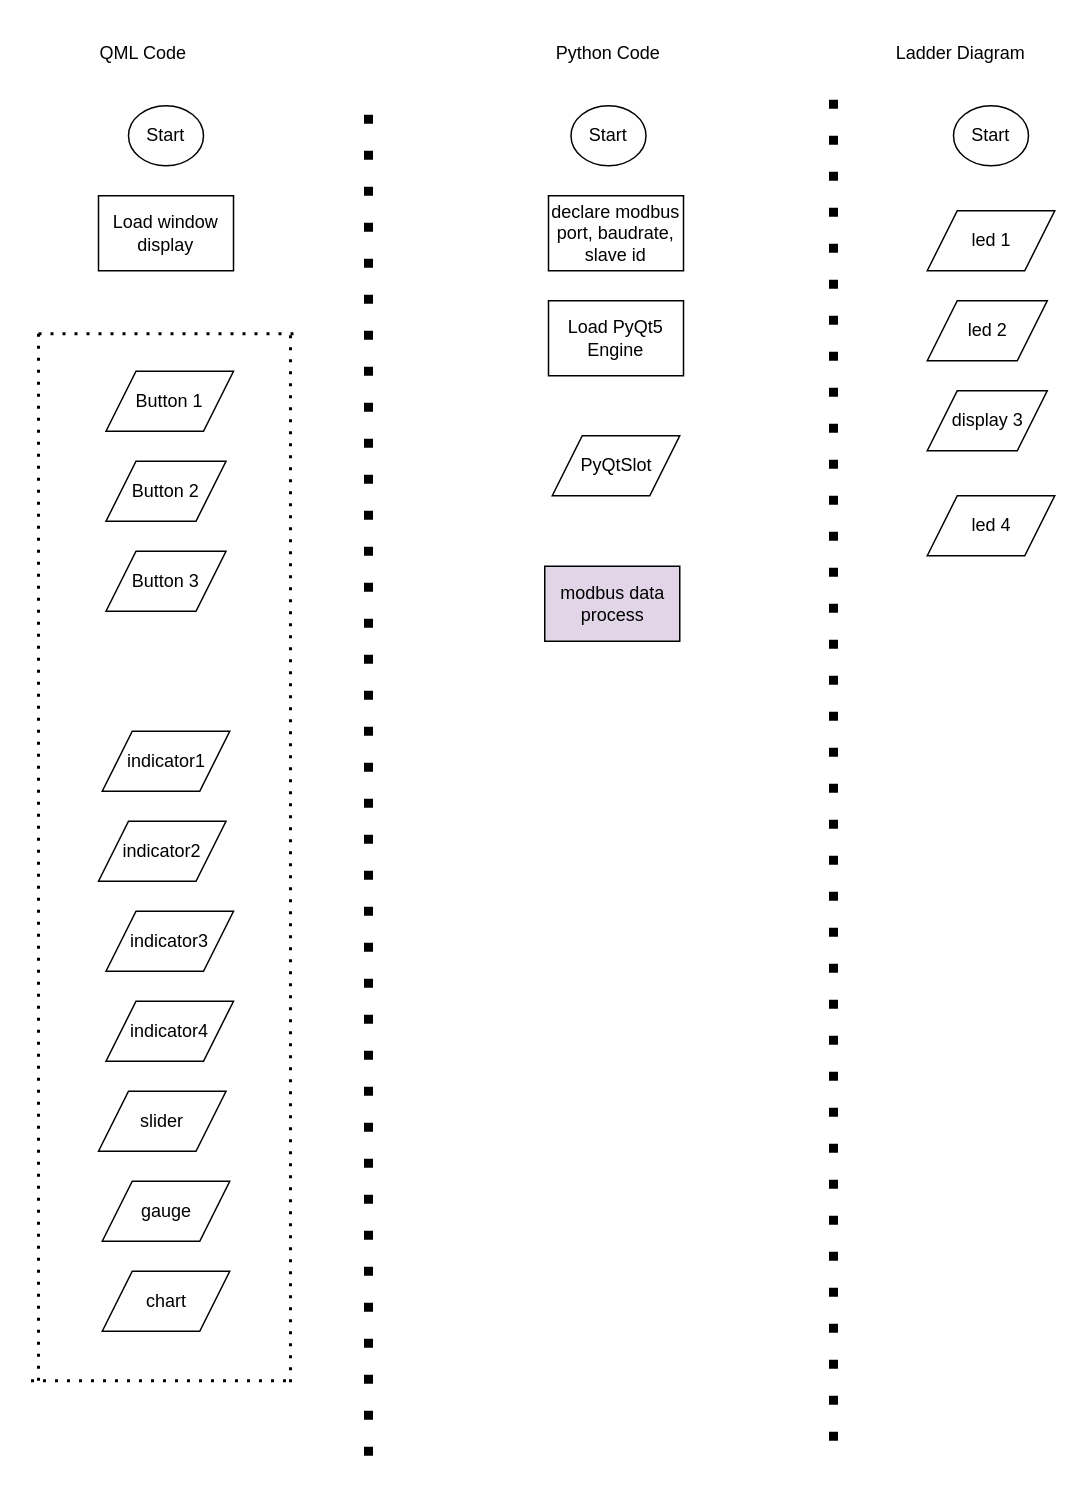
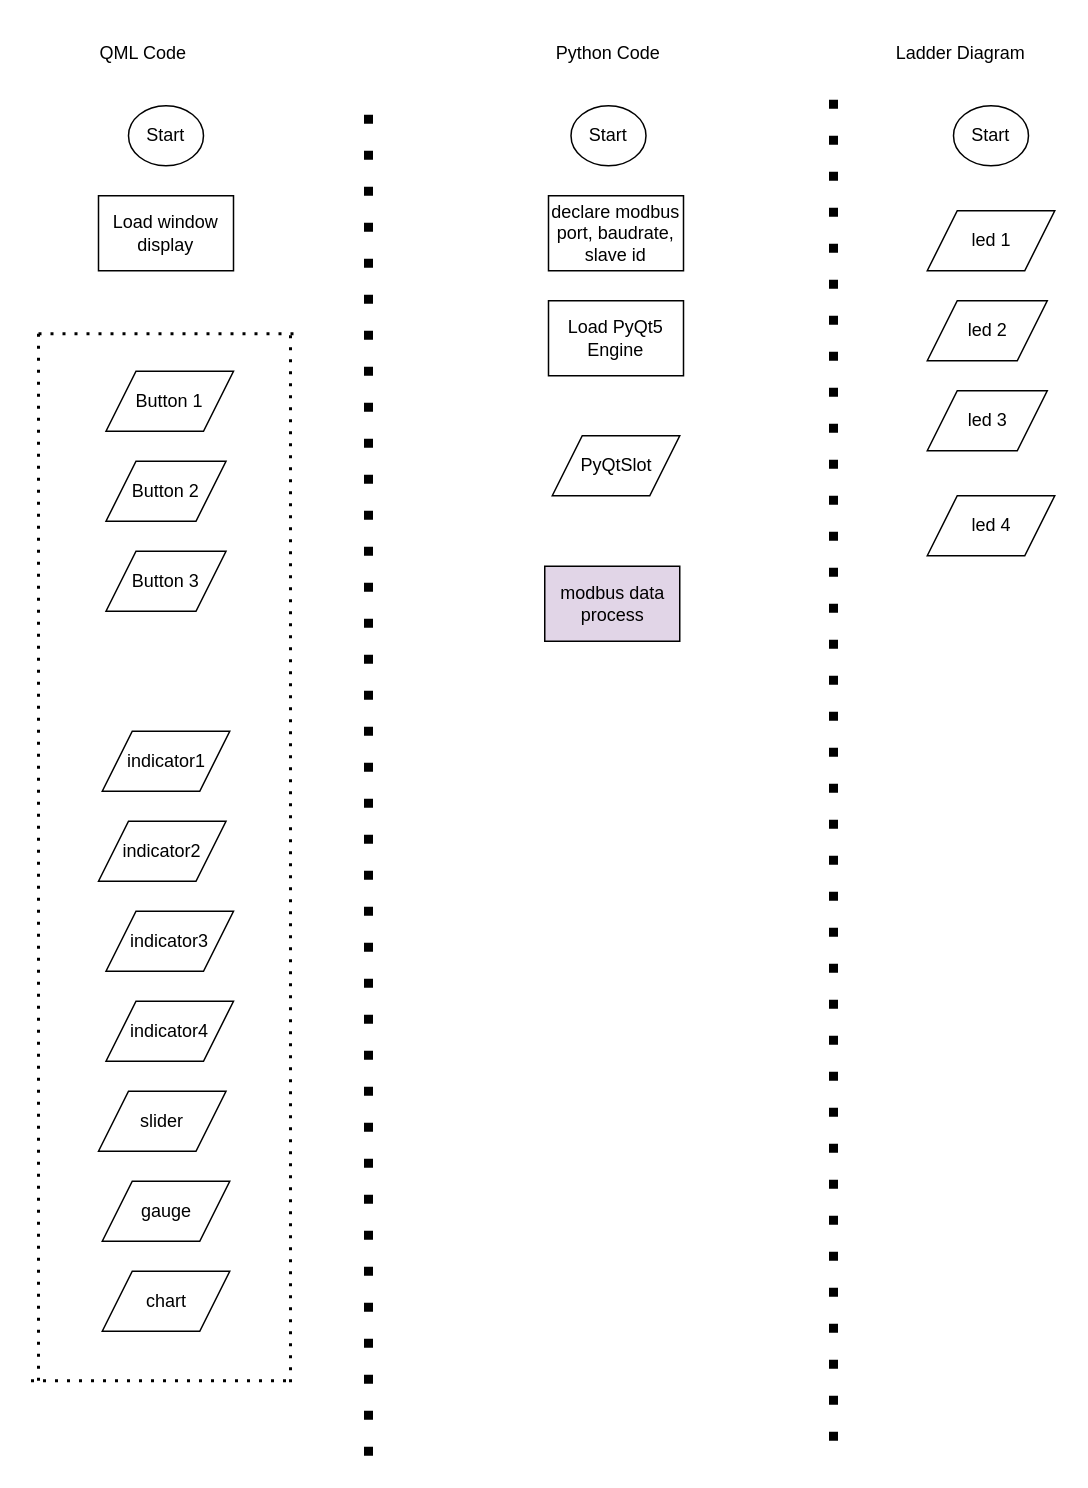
node "display 3": label "display 3" -> "led 3"
